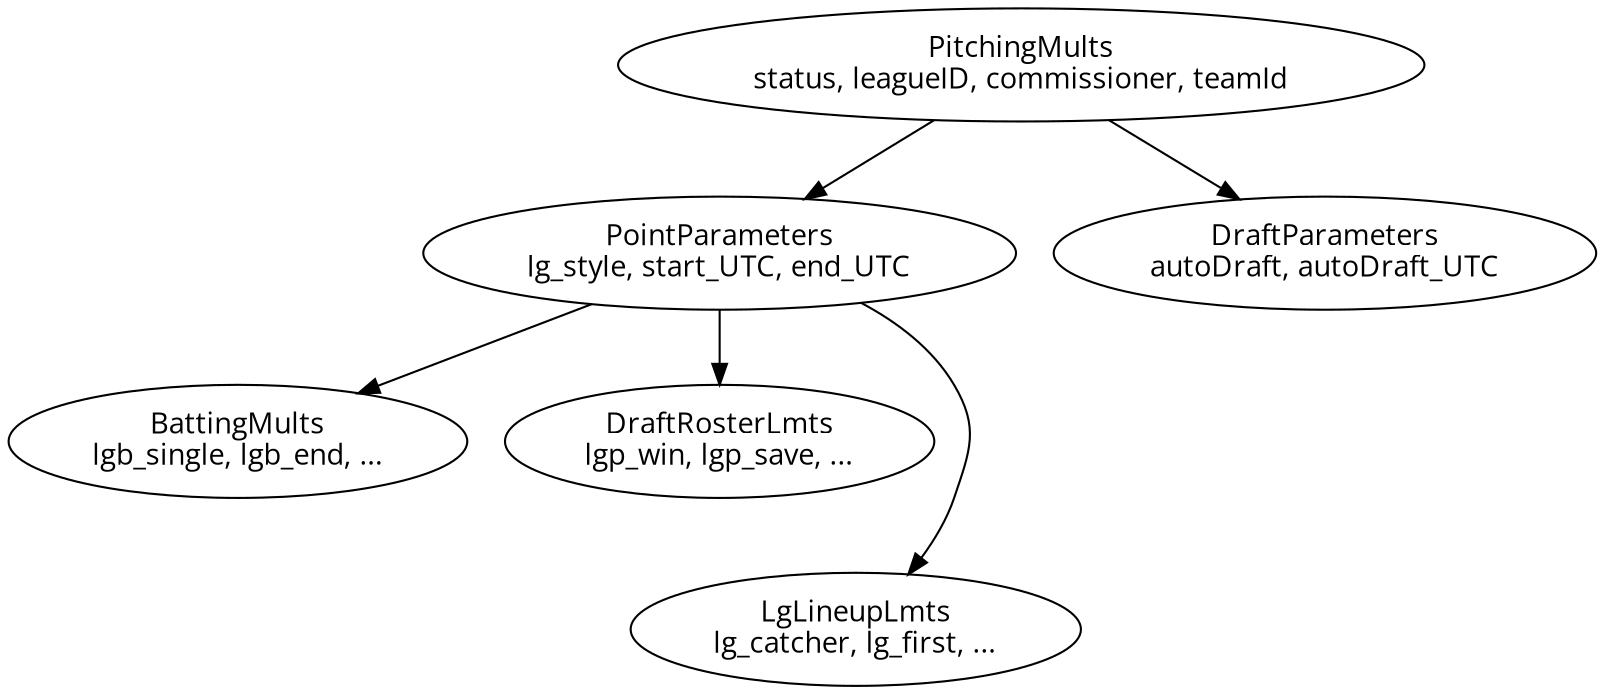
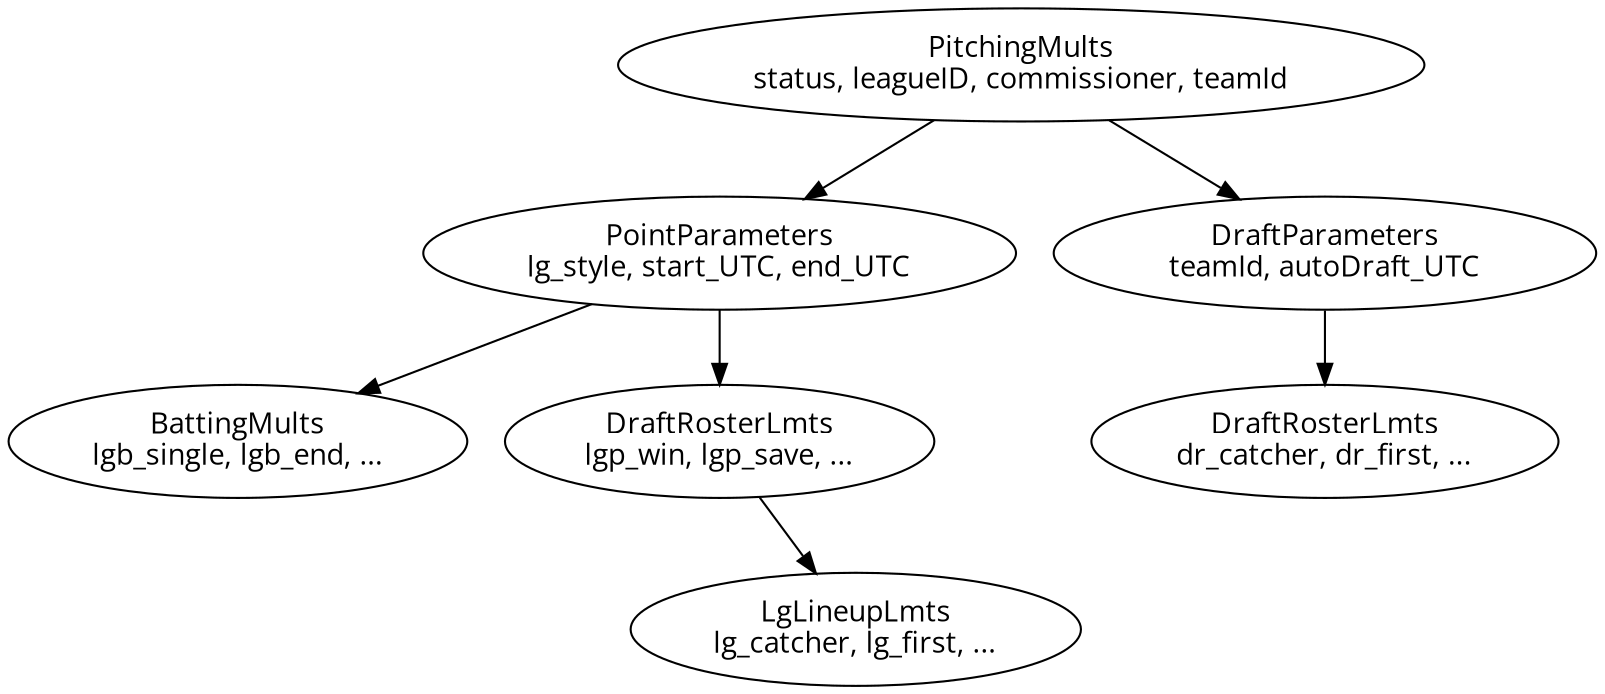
node "DraftParameters autoDraft, autoDraft_UTC": label "DraftParameters autoDraft, autoDraft_UTC" -> "DraftParameters teamId, autoDraft_UTC"
edge "PointParameters lg_style, start_UTC, end_UTC" -> "LgLineupLmts lg_catcher, lg_first, ...": now "DraftRosterLmts lgp_win, lgp_save, ..." -> "LgLineupLmts lg_catcher, lg_first, ..."
node "DraftRosterLmts dr_catcher, dr_first, ...": added
